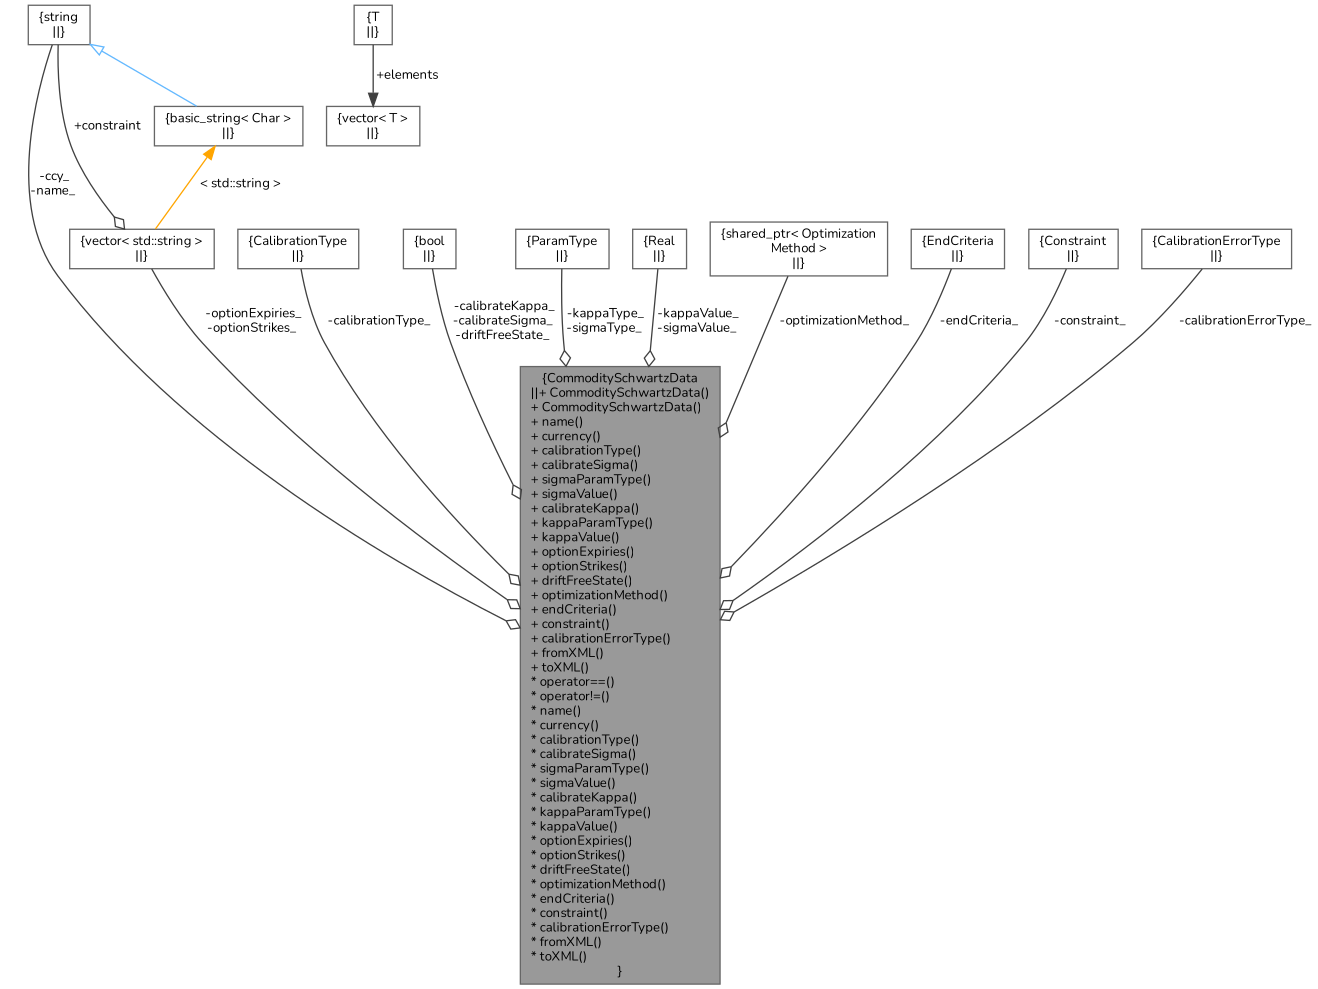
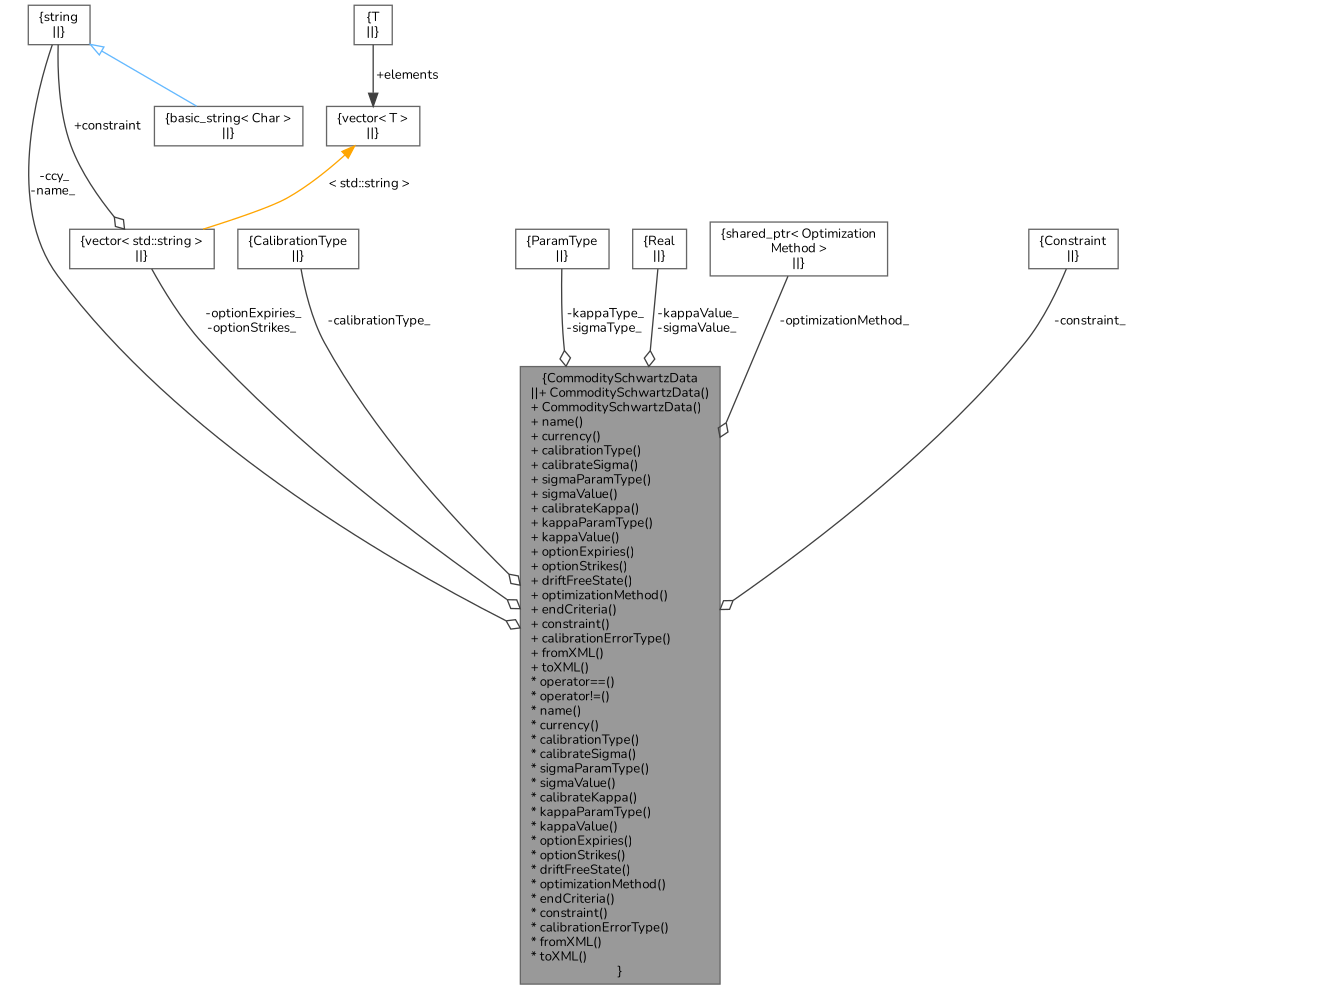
edge "{vector< std::string > ||}" -> "{basic_string< Char > ||}": now "{vector< std::string > ||}" -> "{vector< T > ||}"
node "{bool ||}": removed
node "{EndCriteria ||}": removed
node "{CalibrationErrorType ||}": removed
